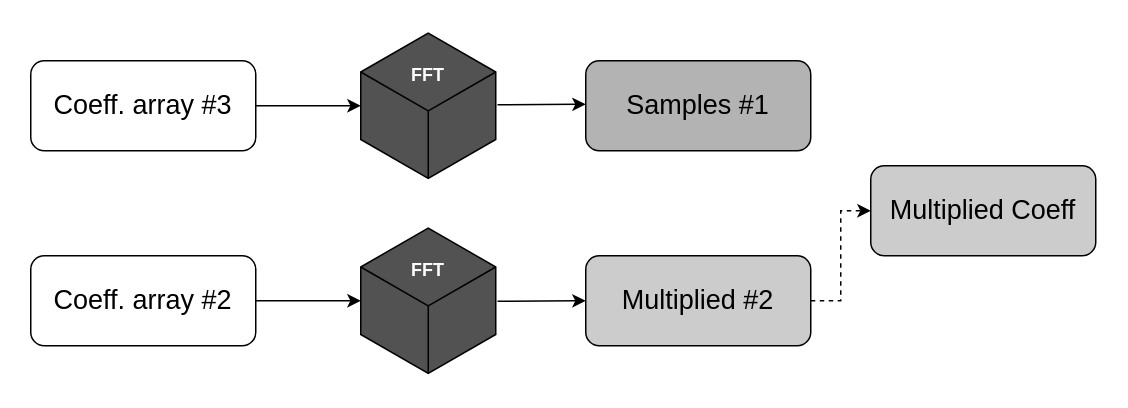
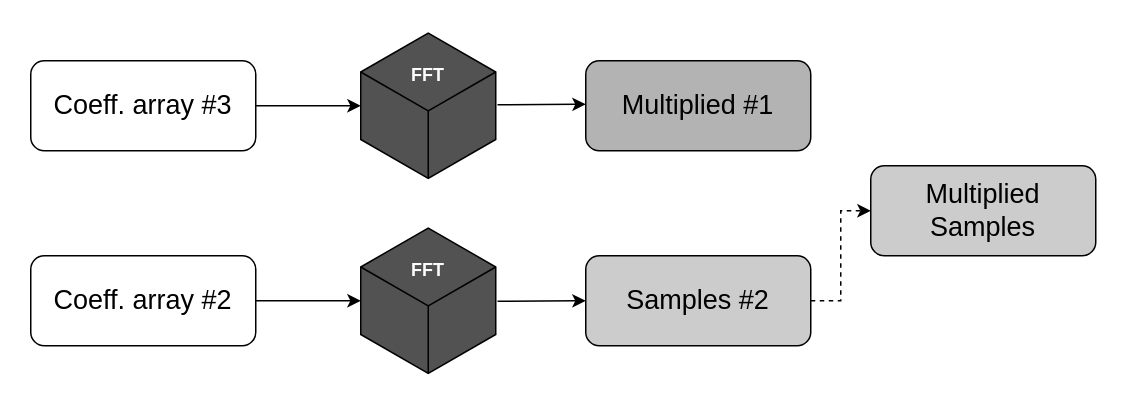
node "Samples #1": label "Samples #1" -> "Multiplied #1"
node "Multiplied Coeff": label "Multiplied Coeff" -> "Multiplied Samples"
node "Multiplied #2": label "Multiplied #2" -> "Samples #2"
